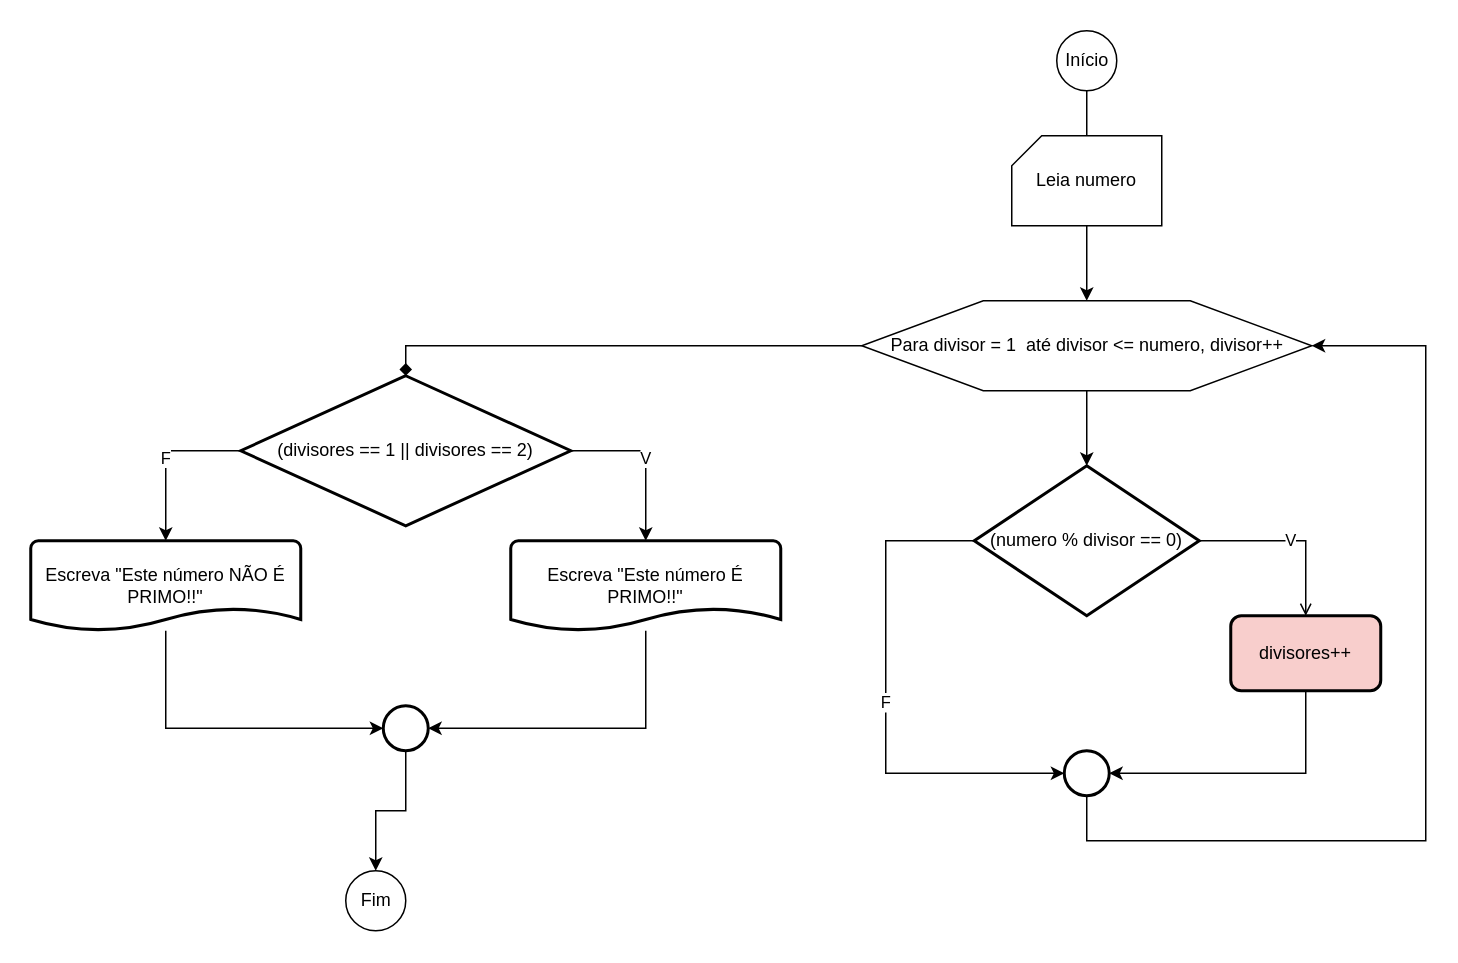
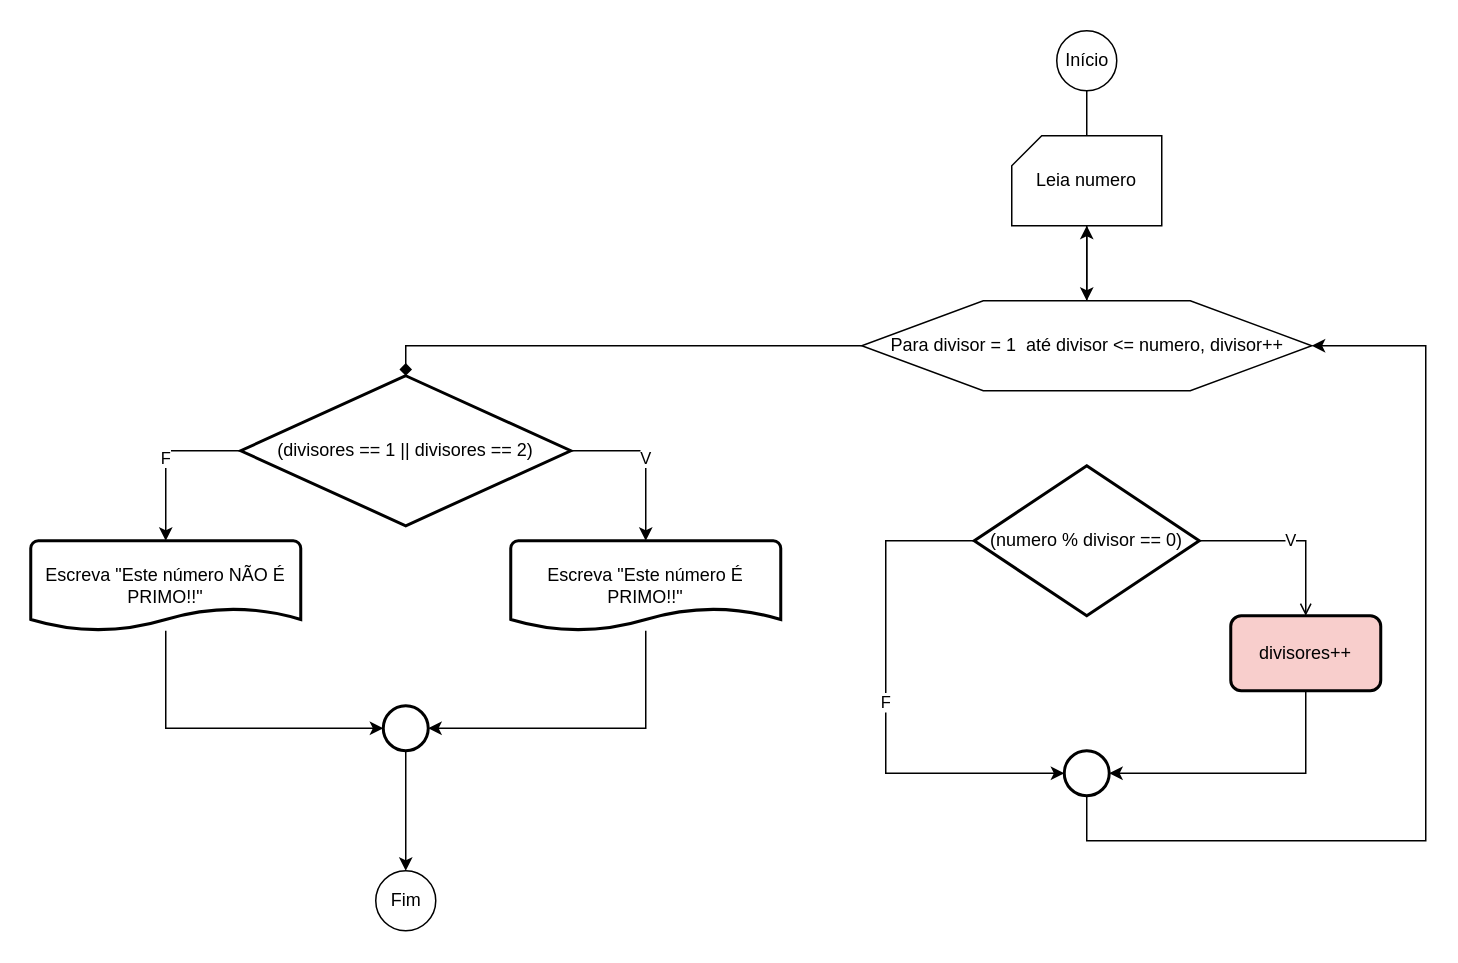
edge "Para divisor = 1 até divisor <= numero, divisor++" -> "(numero % divisor == 0)": now "Para divisor = 1 até divisor <= numero, divisor++" -> "Leia numero"
node "Fim": moved (376, 901) -> (406, 901)
